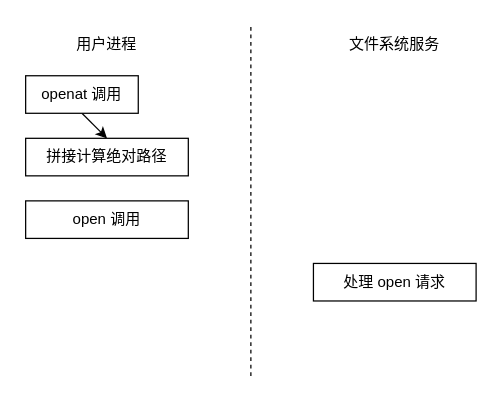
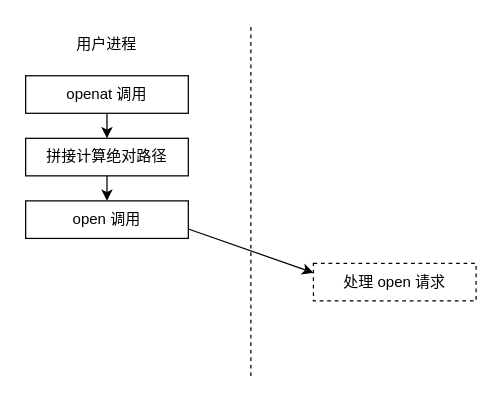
node "文件系统服务": removed
node "openat 调用": size 113x38 -> 163x38
edge "拼接计算绝对路径" -> "open 调用": added
edge "open 调用" -> "处理 open 请求": added
node "处理 open 请求": style solid -> dashed
